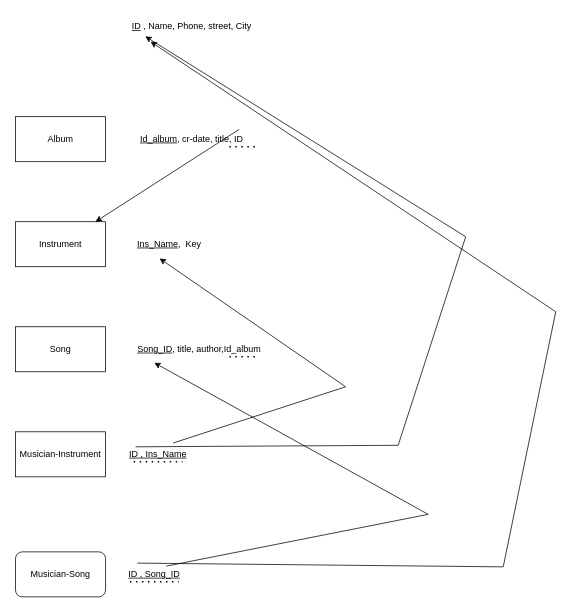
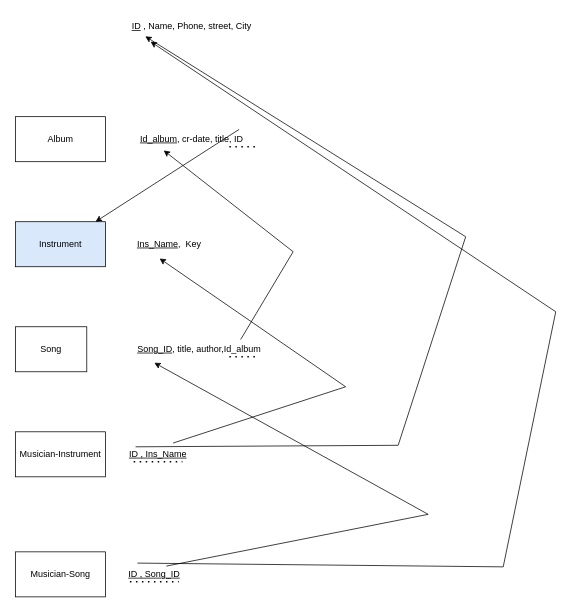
edge "Song_ID, title, author,Id_album" -> "Id_album, cr-date, title, ID": added
node "Instrument": fillcolor #ffffff -> #dae8fc
node "Song": size 90x45 -> 71x45
node "Musician-Song": shape rounded rectangle -> rectangle
